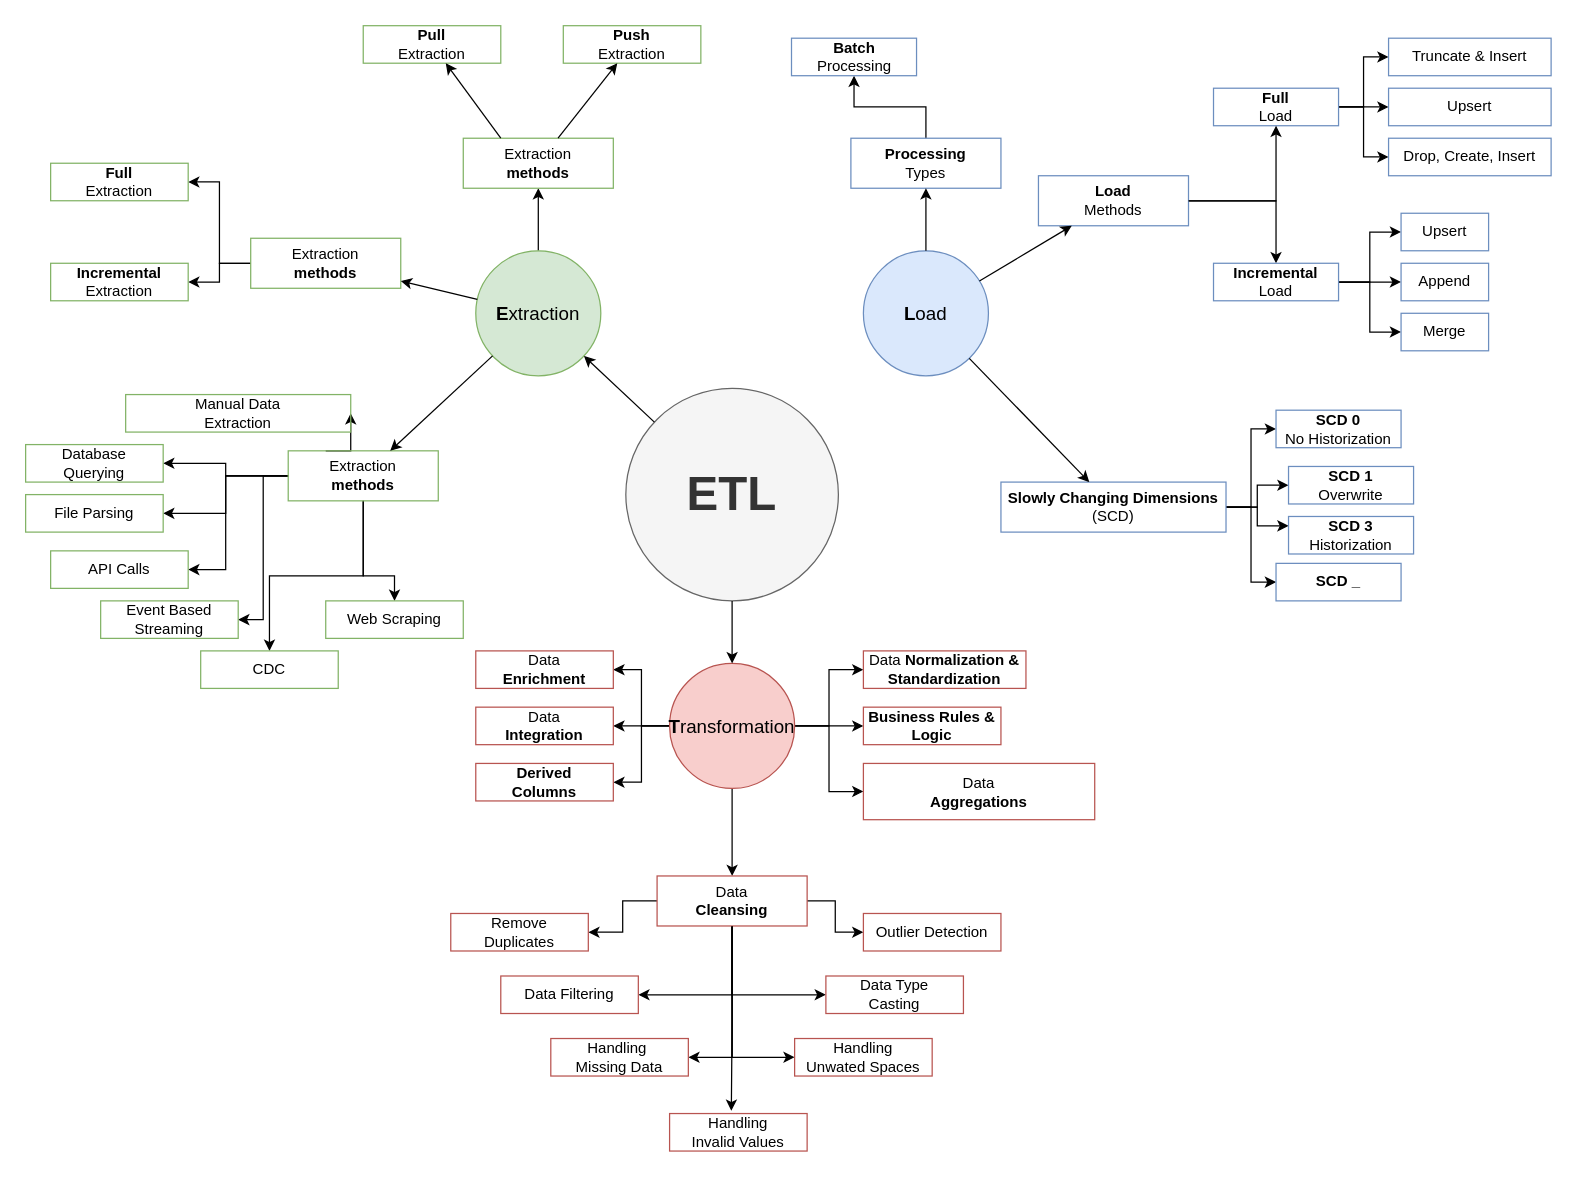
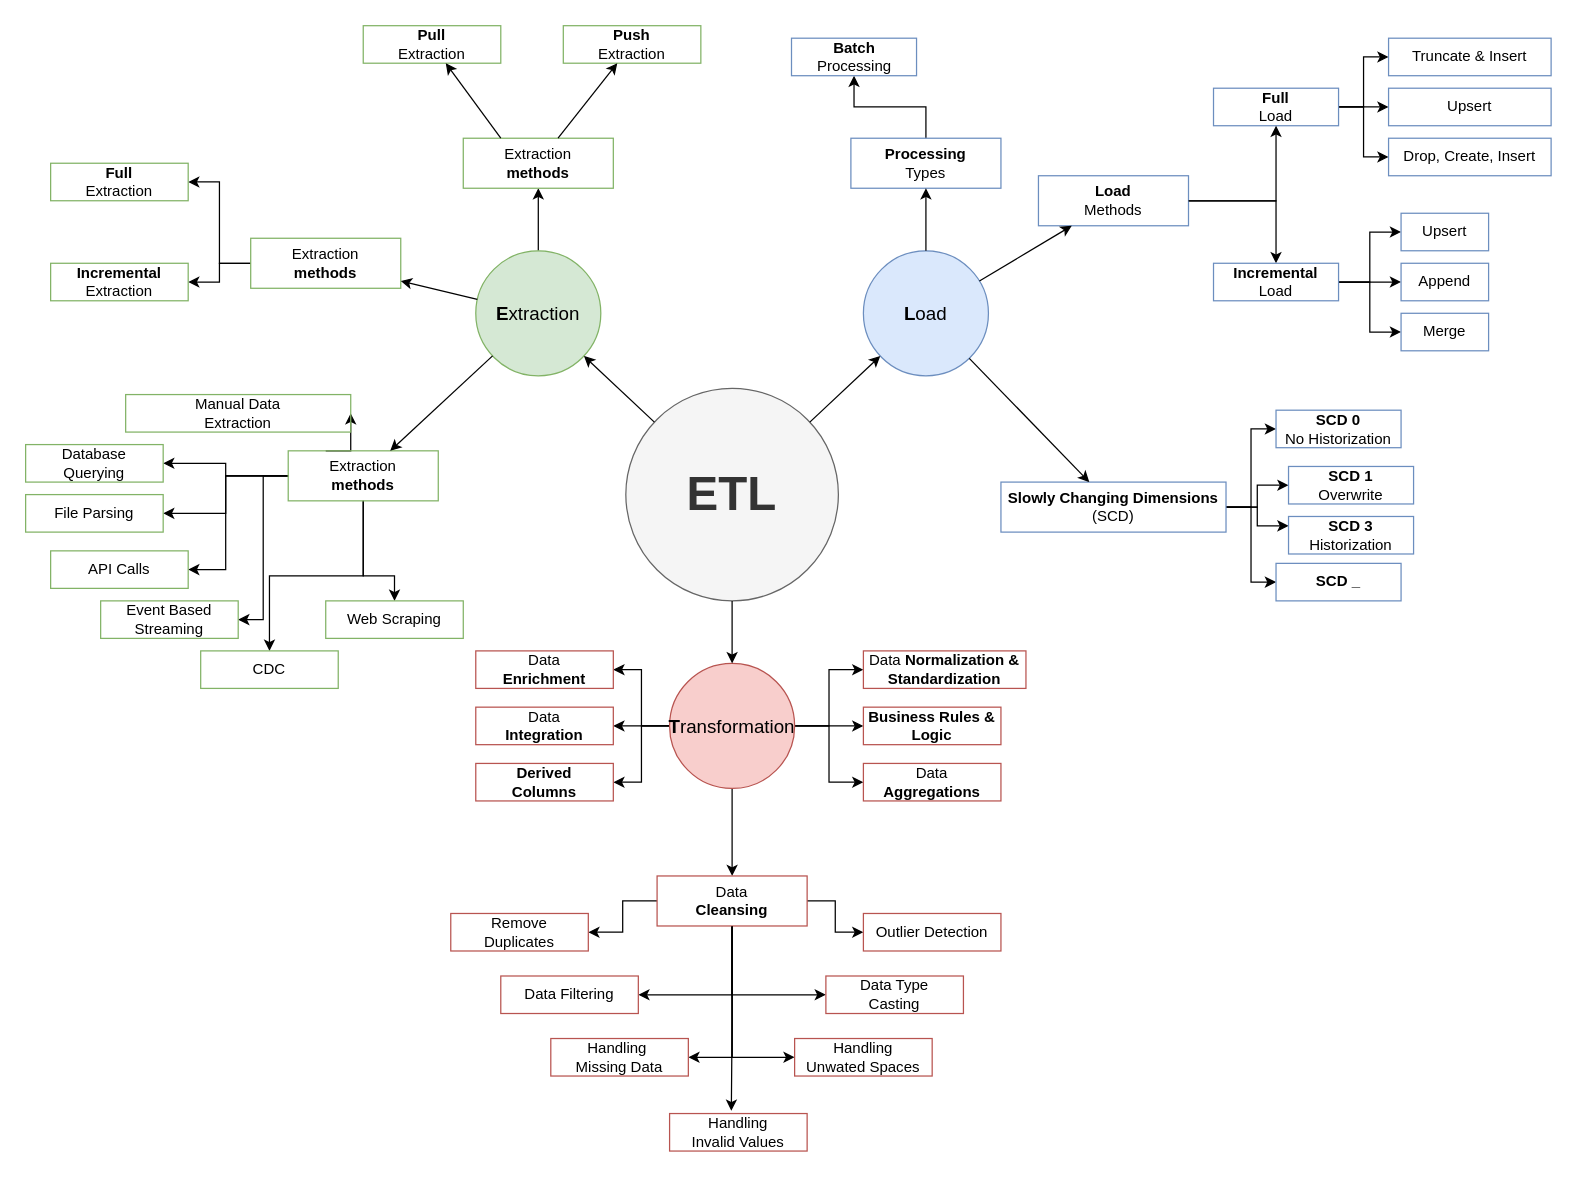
edge "ETL" -> "Load": added
node "Data Aggregations": size 231x56 -> 138x38
